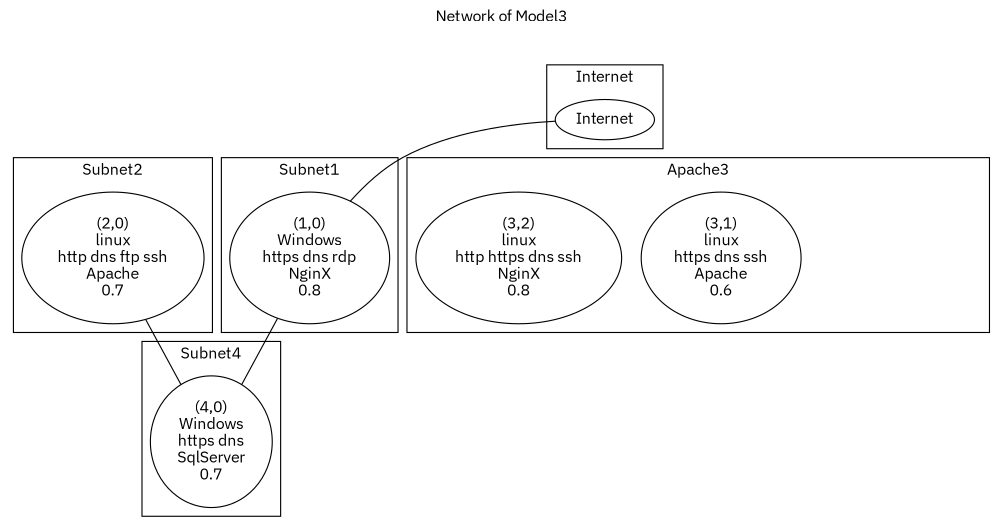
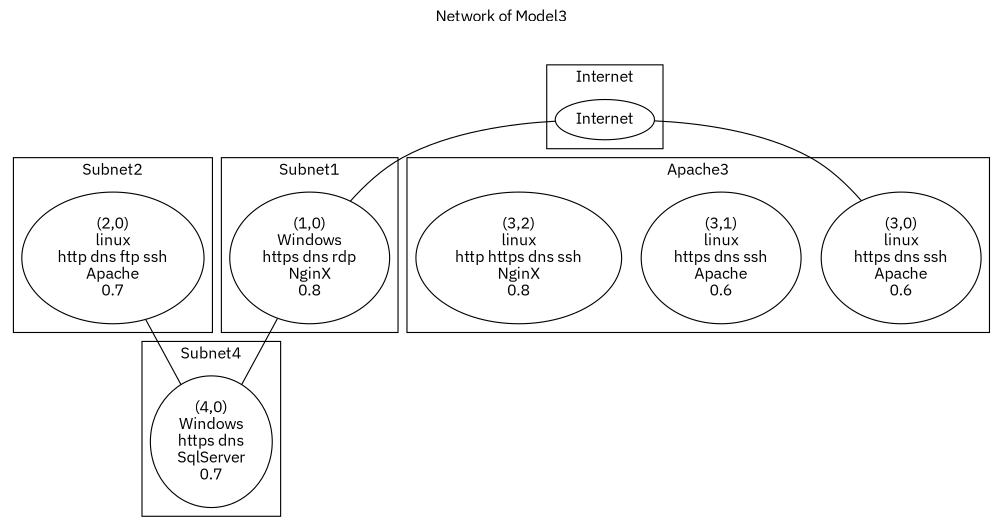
node "(3,0) linux https dns ssh Apache 0.6": added
